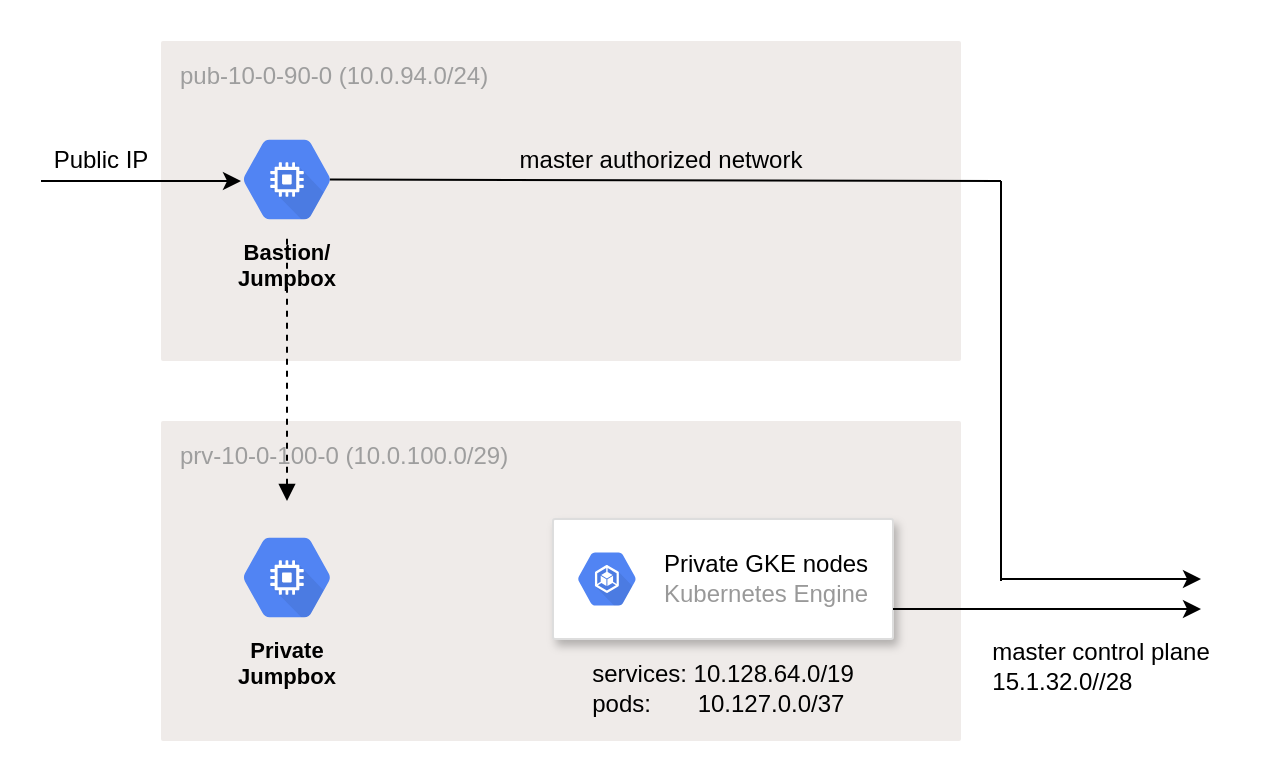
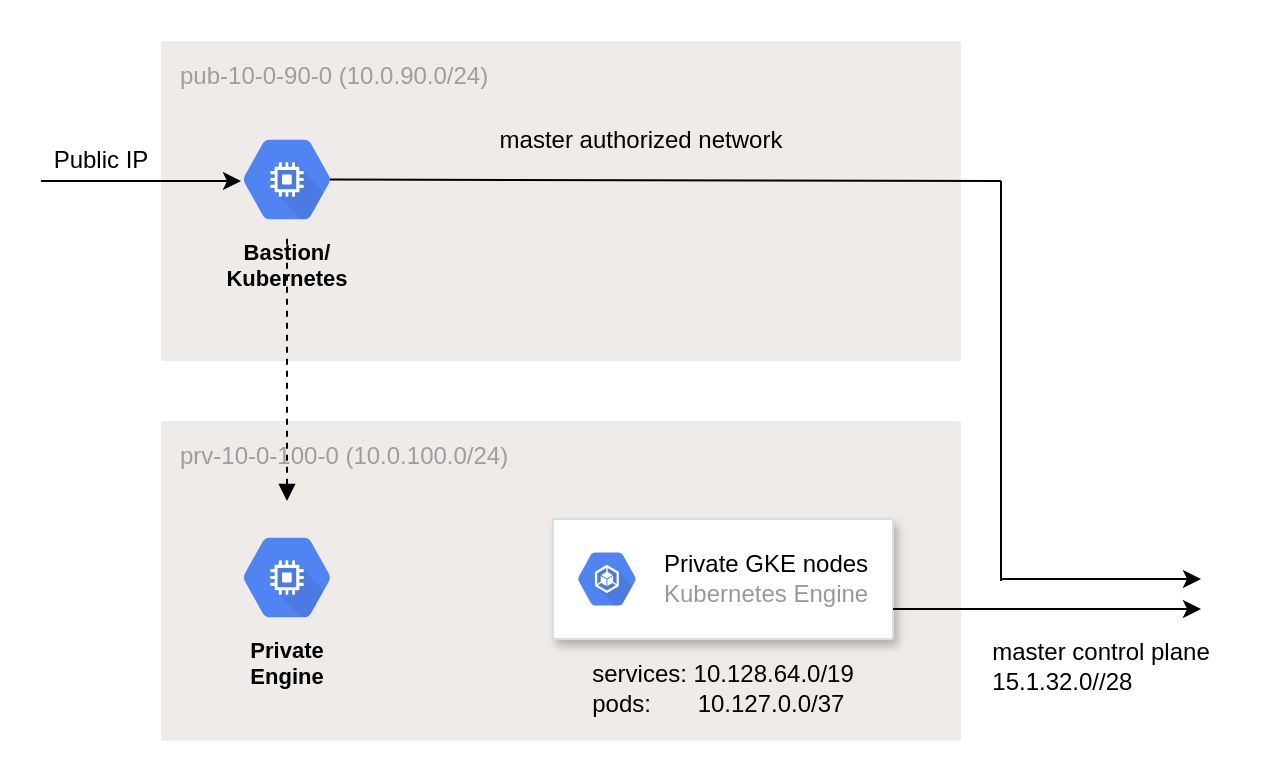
node "pub-10-0-90-0 (10.0.94.0/24)": label "pub-10-0-90-0 (10.0.94.0/24)" -> "pub-10-0-90-0 (10.0.90.0/24)"
node "master authorized network": moved (661, 161) -> (641, 141)
node "Bastion/ Jumpbox": label "Bastion/ Jumpbox" -> "Bastion/ Kubernetes"
node "prv-10-0-100-0 (10.0.100.0/29)": label "prv-10-0-100-0 (10.0.100.0/29)" -> "prv-10-0-100-0 (10.0.100.0/24)"
node "Private Jumpbox": label "Private Jumpbox" -> "Private Engine"
